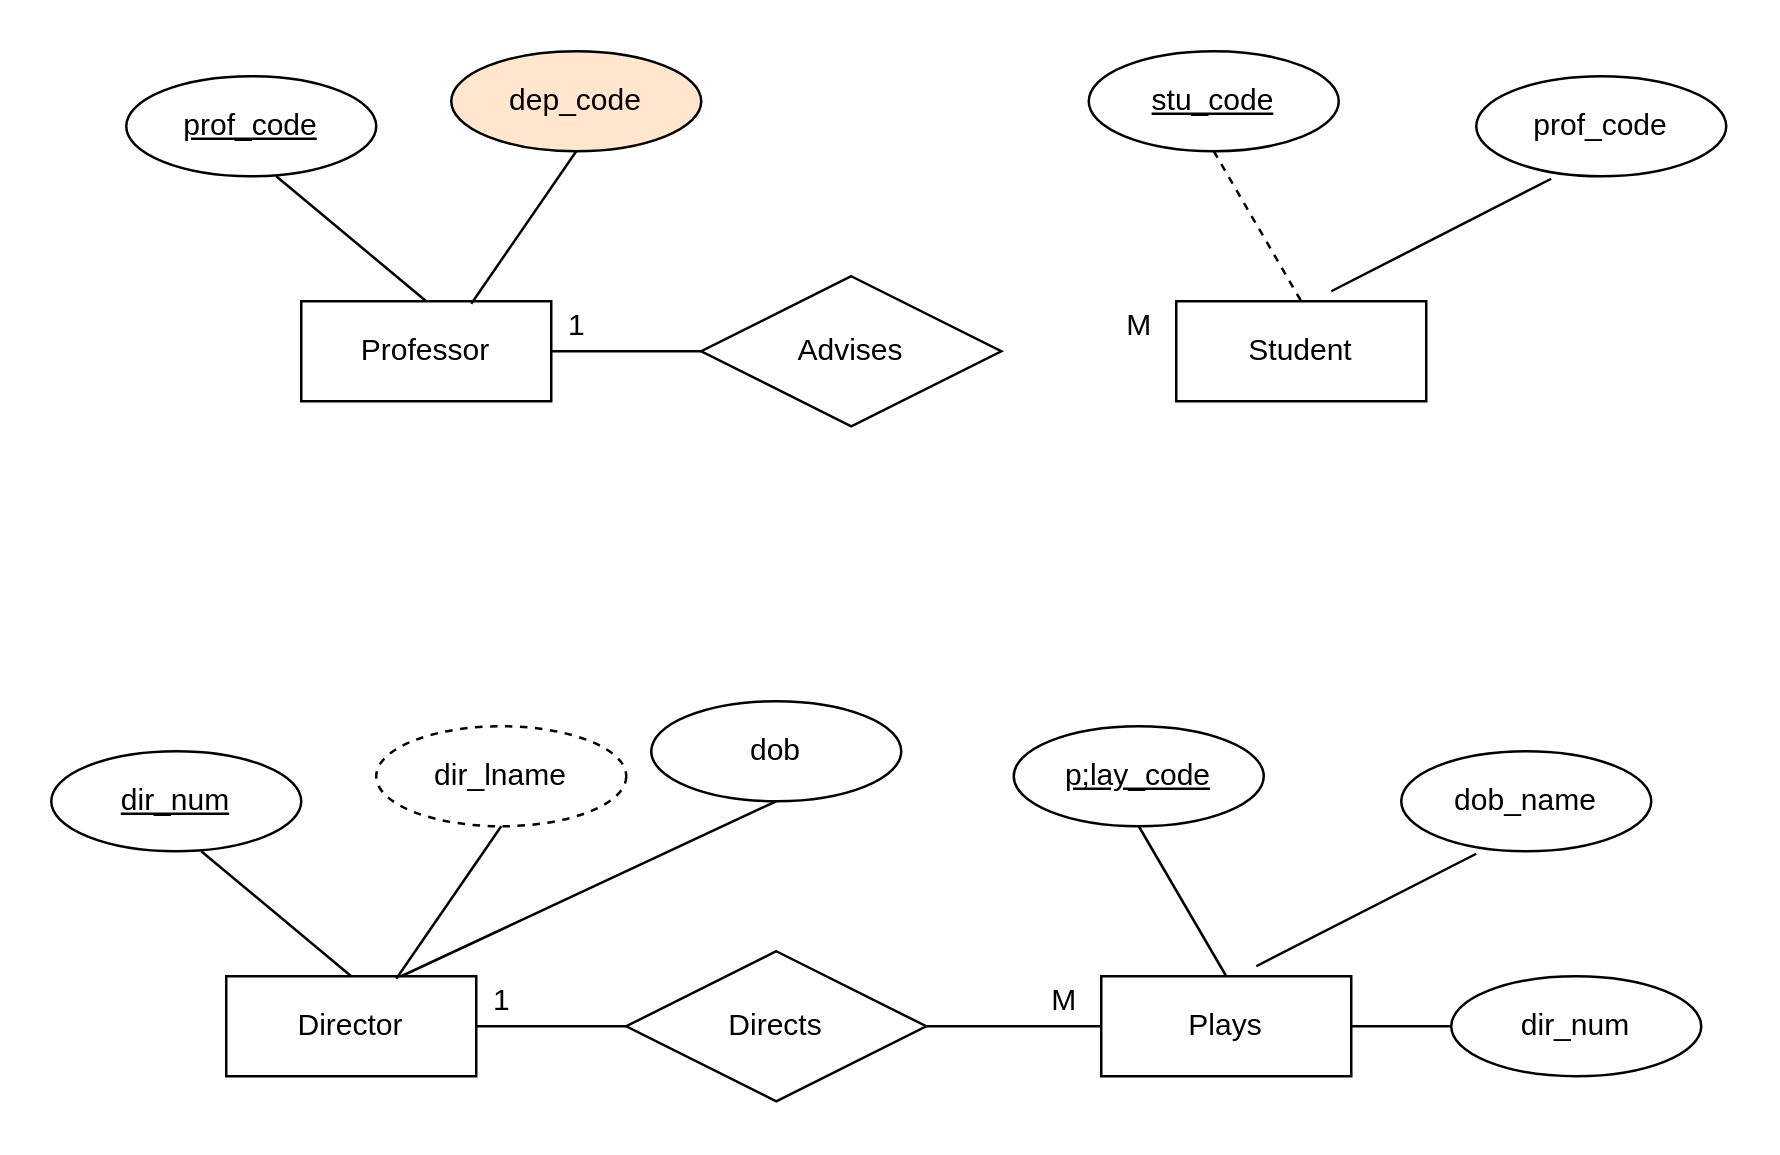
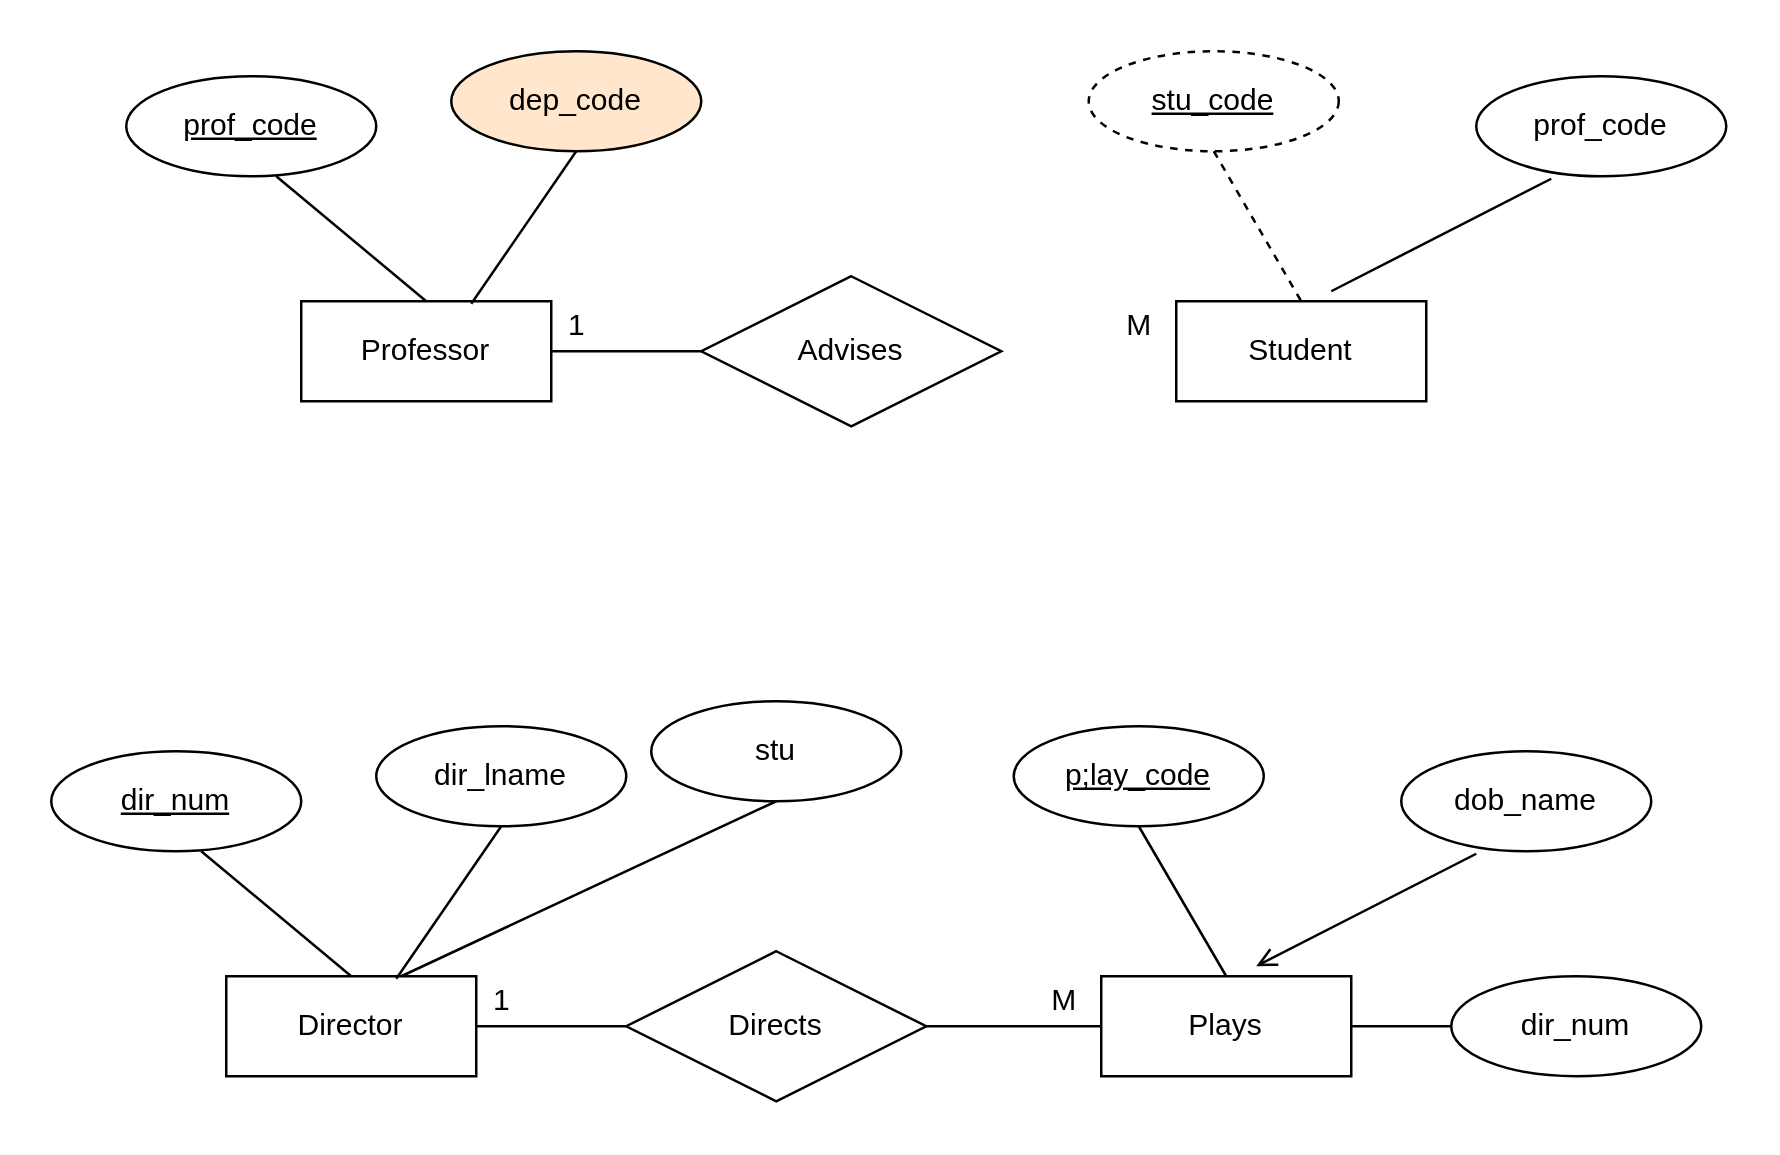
node "stu_code": style solid -> dashed
node "dob": label "dob" -> "stu"
node "dir_lname": style dashed -> solid
edge "dob_name" -- "Plays": arrowhead none -> open
